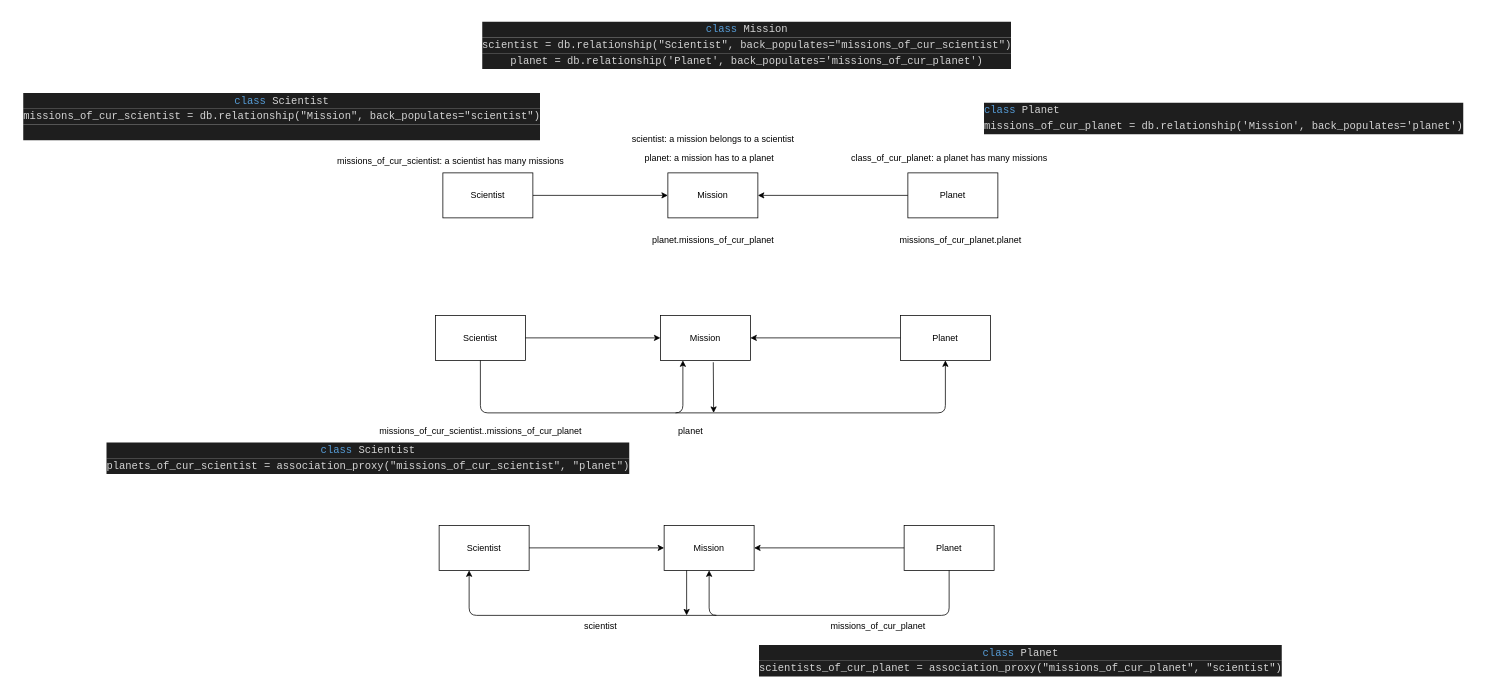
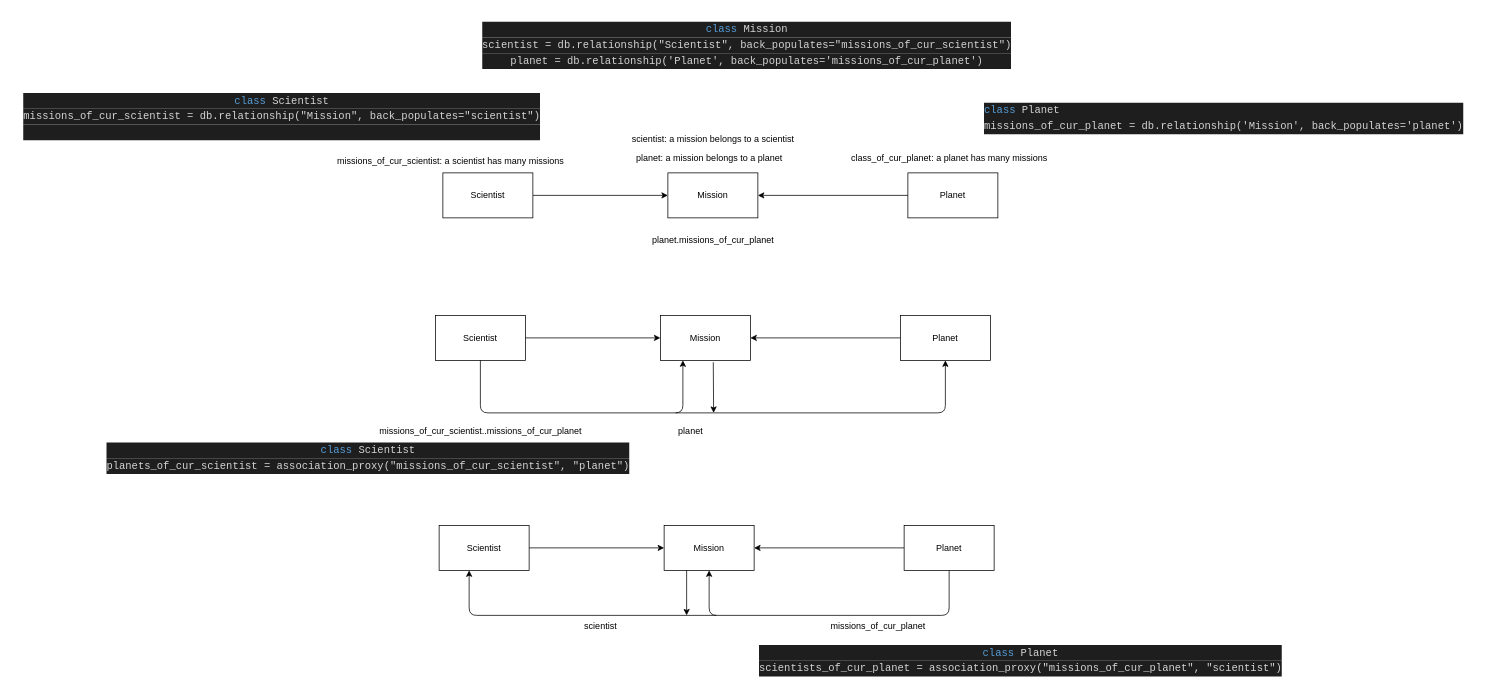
node "planet: a mission has to a planet": label "planet: a mission has to a planet" -> "planet: a mission belongs to a planet"
node "missions_of_cur_planet.planet": removed
